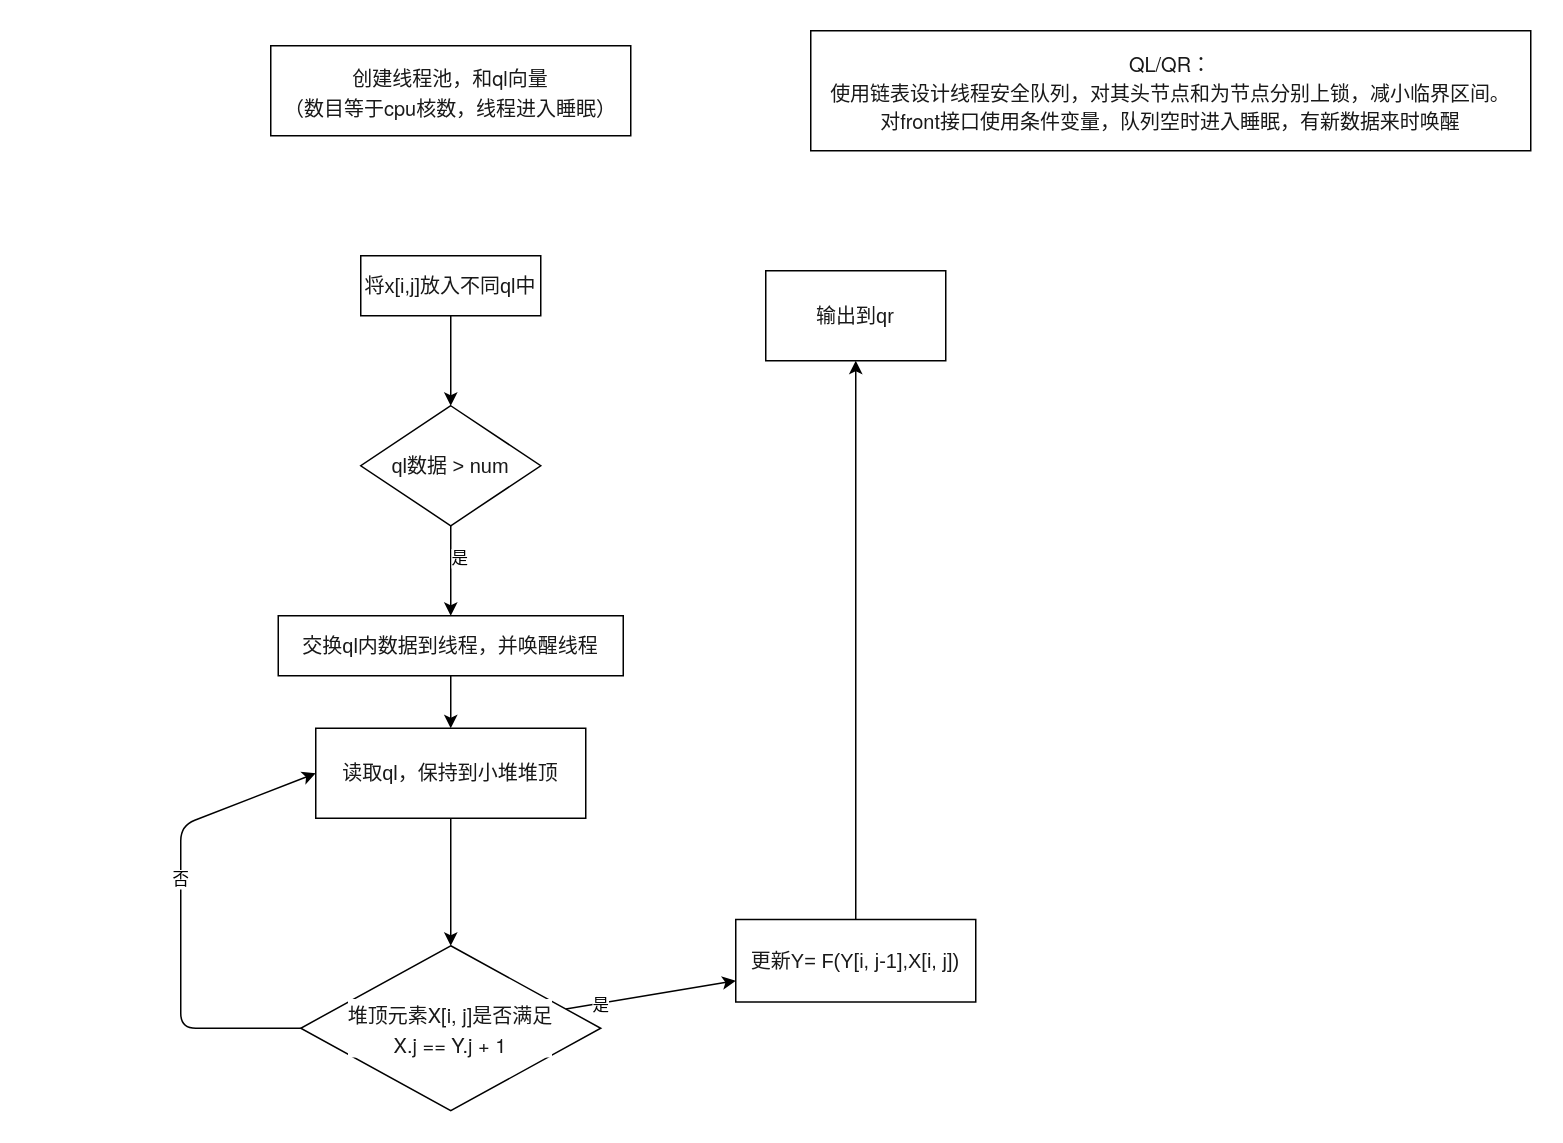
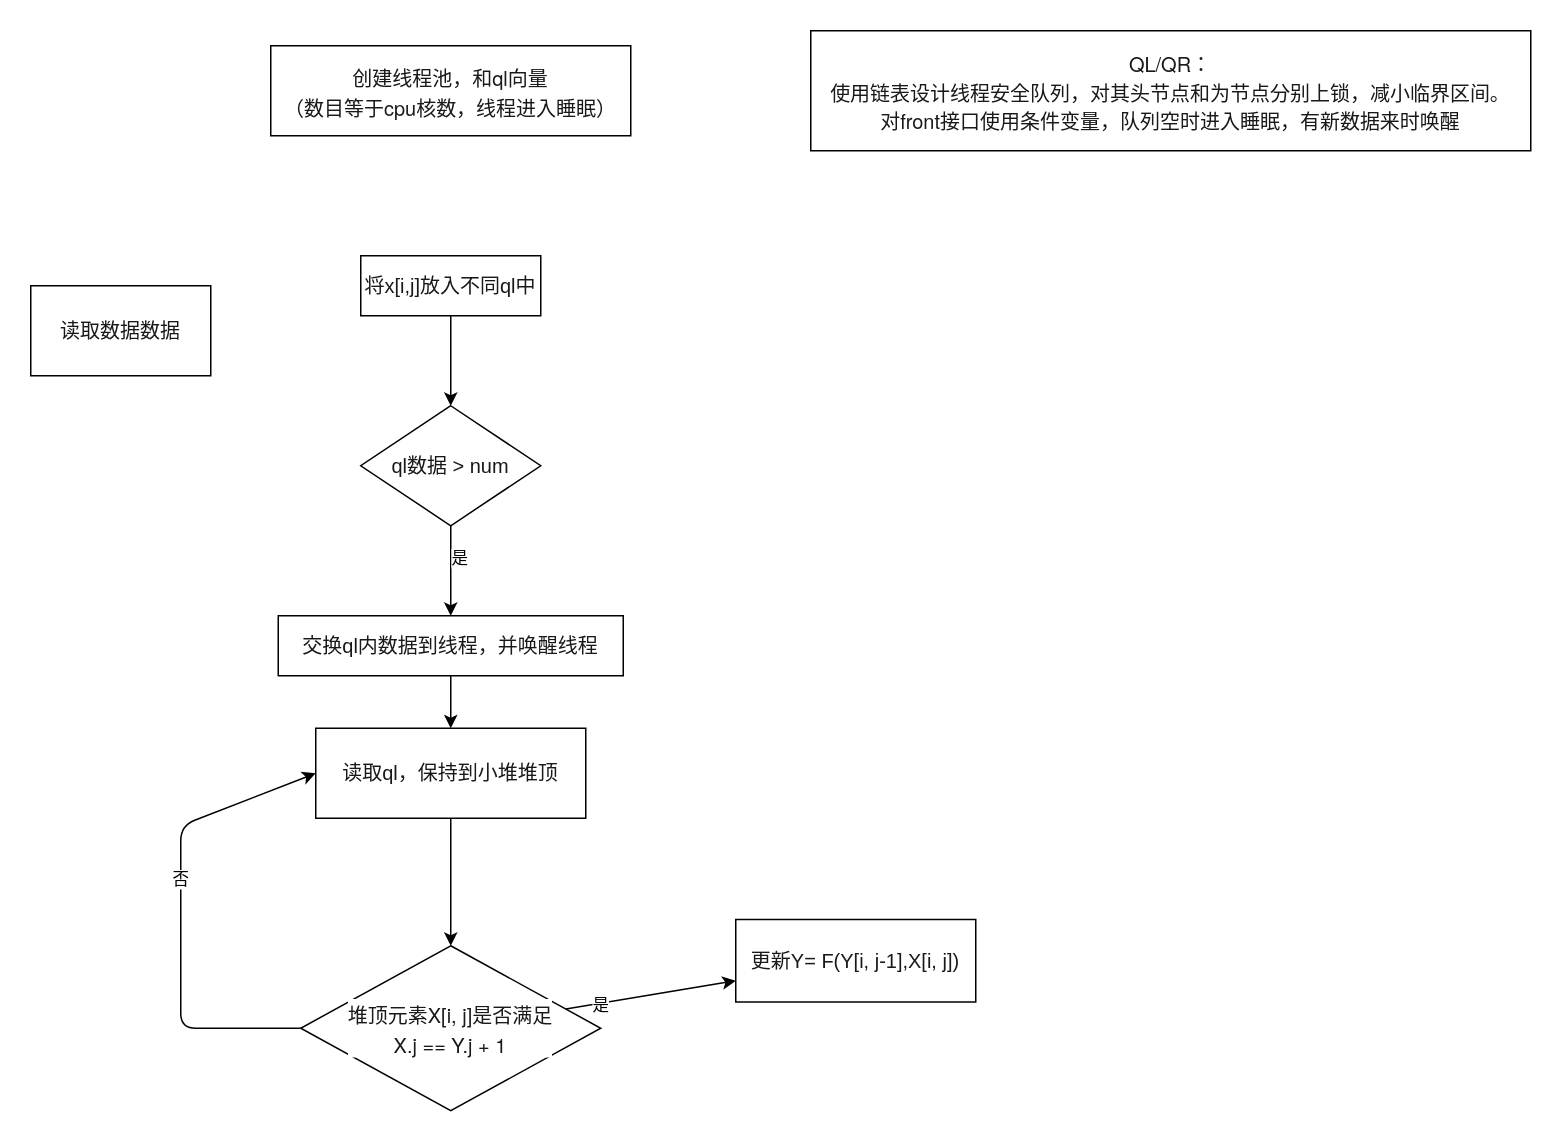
node "输出到qr": removed
node "读取数据数据": added
edge "更新Y= F(Y[i, j-1],X[i, j])" -> "输出到qr": removed
